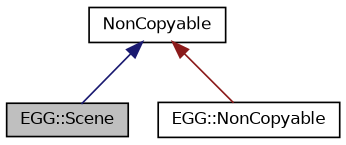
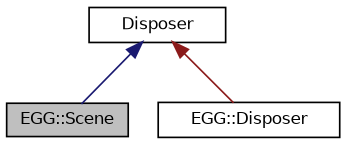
node "NonCopyable": label "NonCopyable" -> "Disposer"
node "EGG::NonCopyable": label "EGG::NonCopyable" -> "EGG::Disposer"
